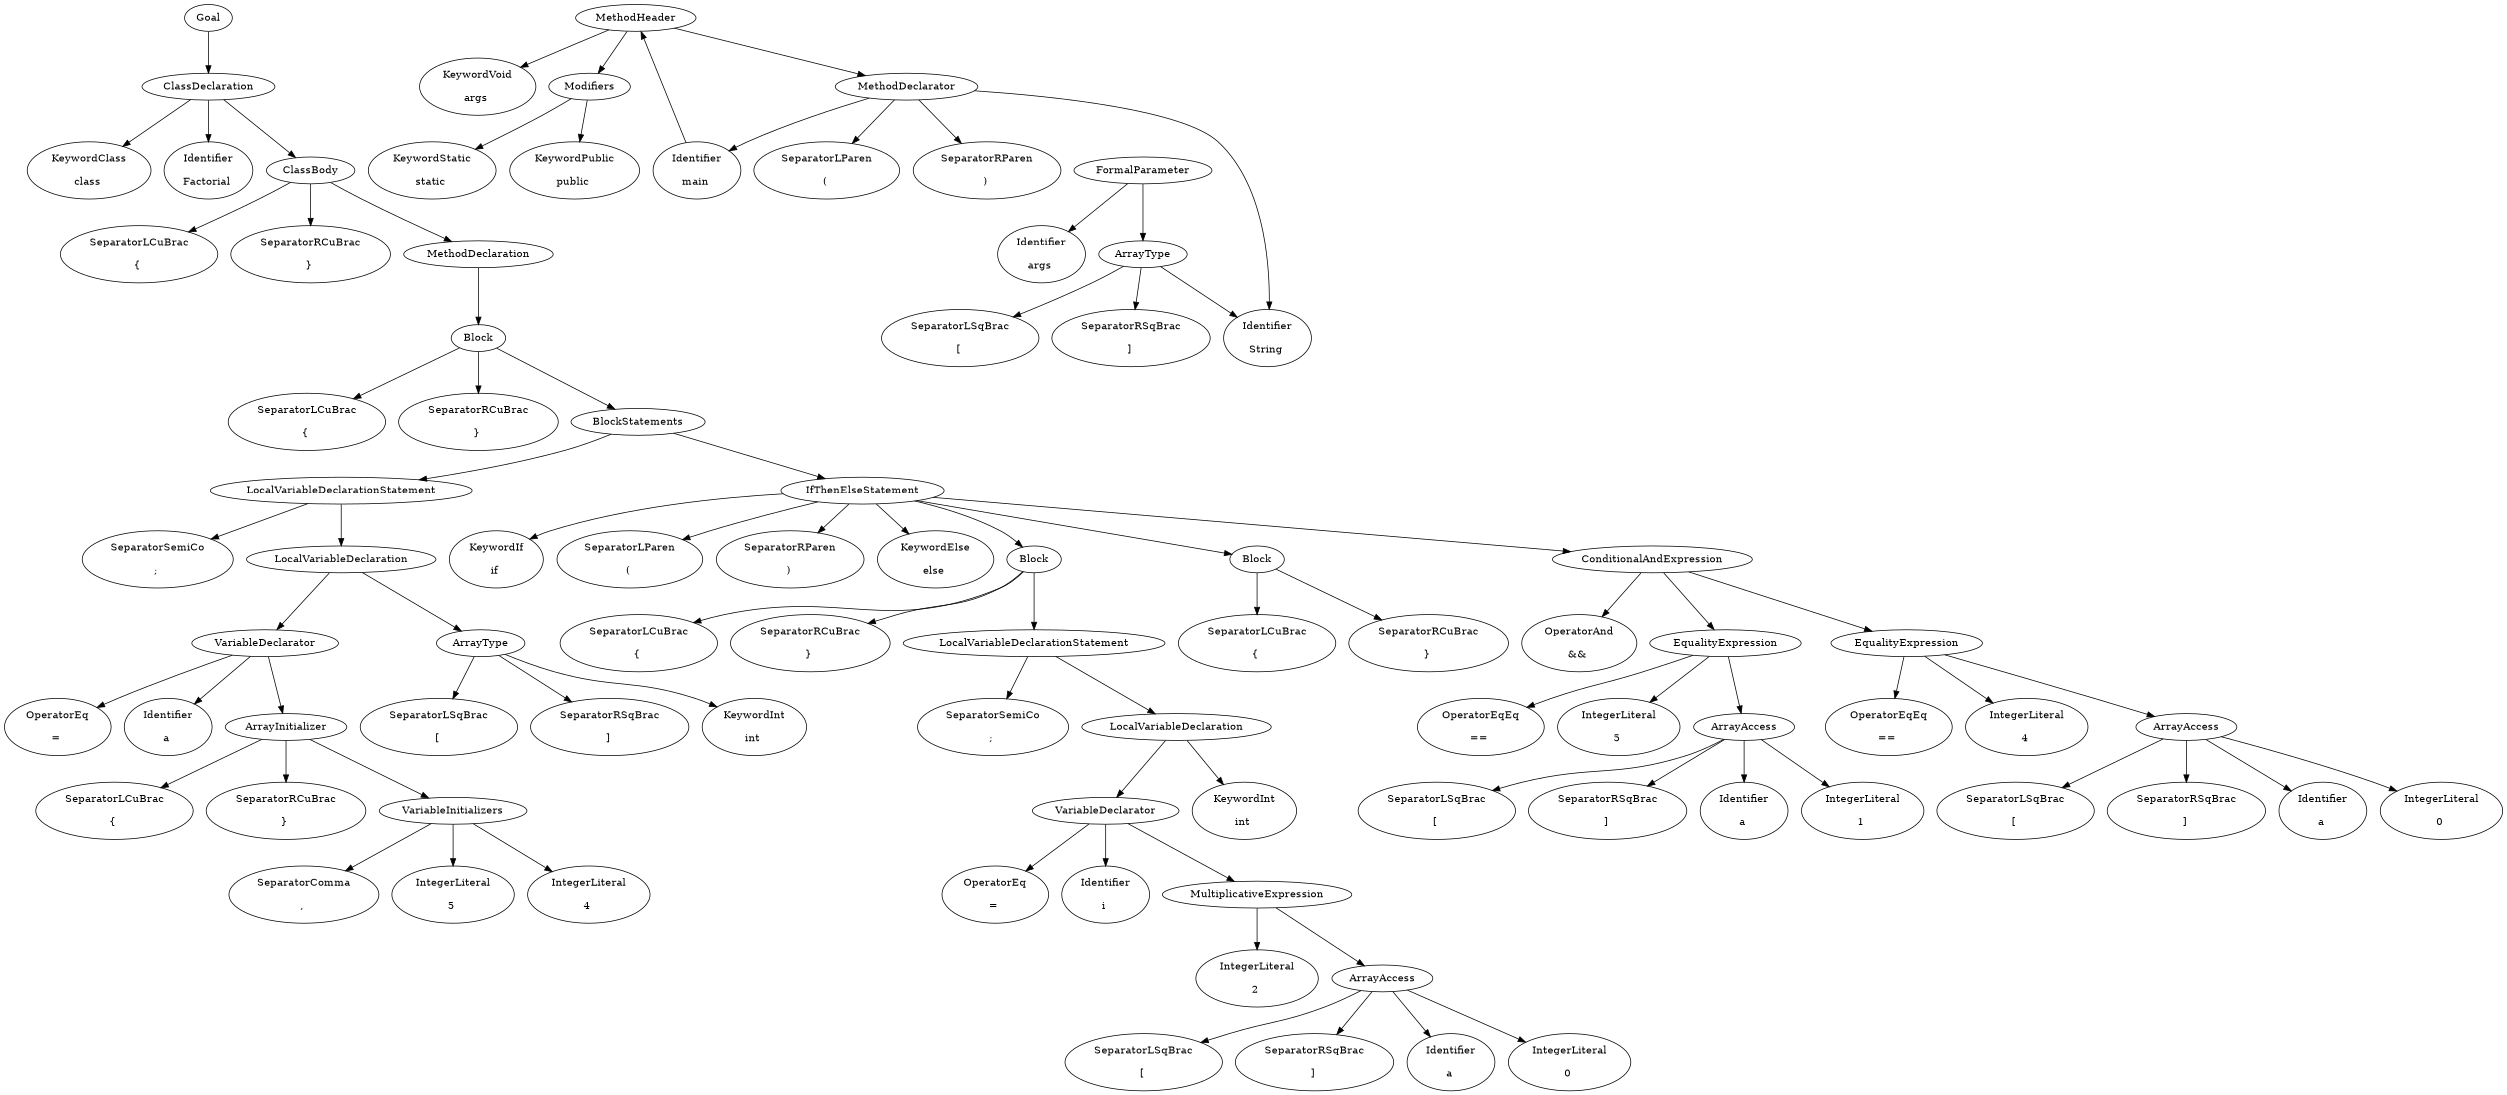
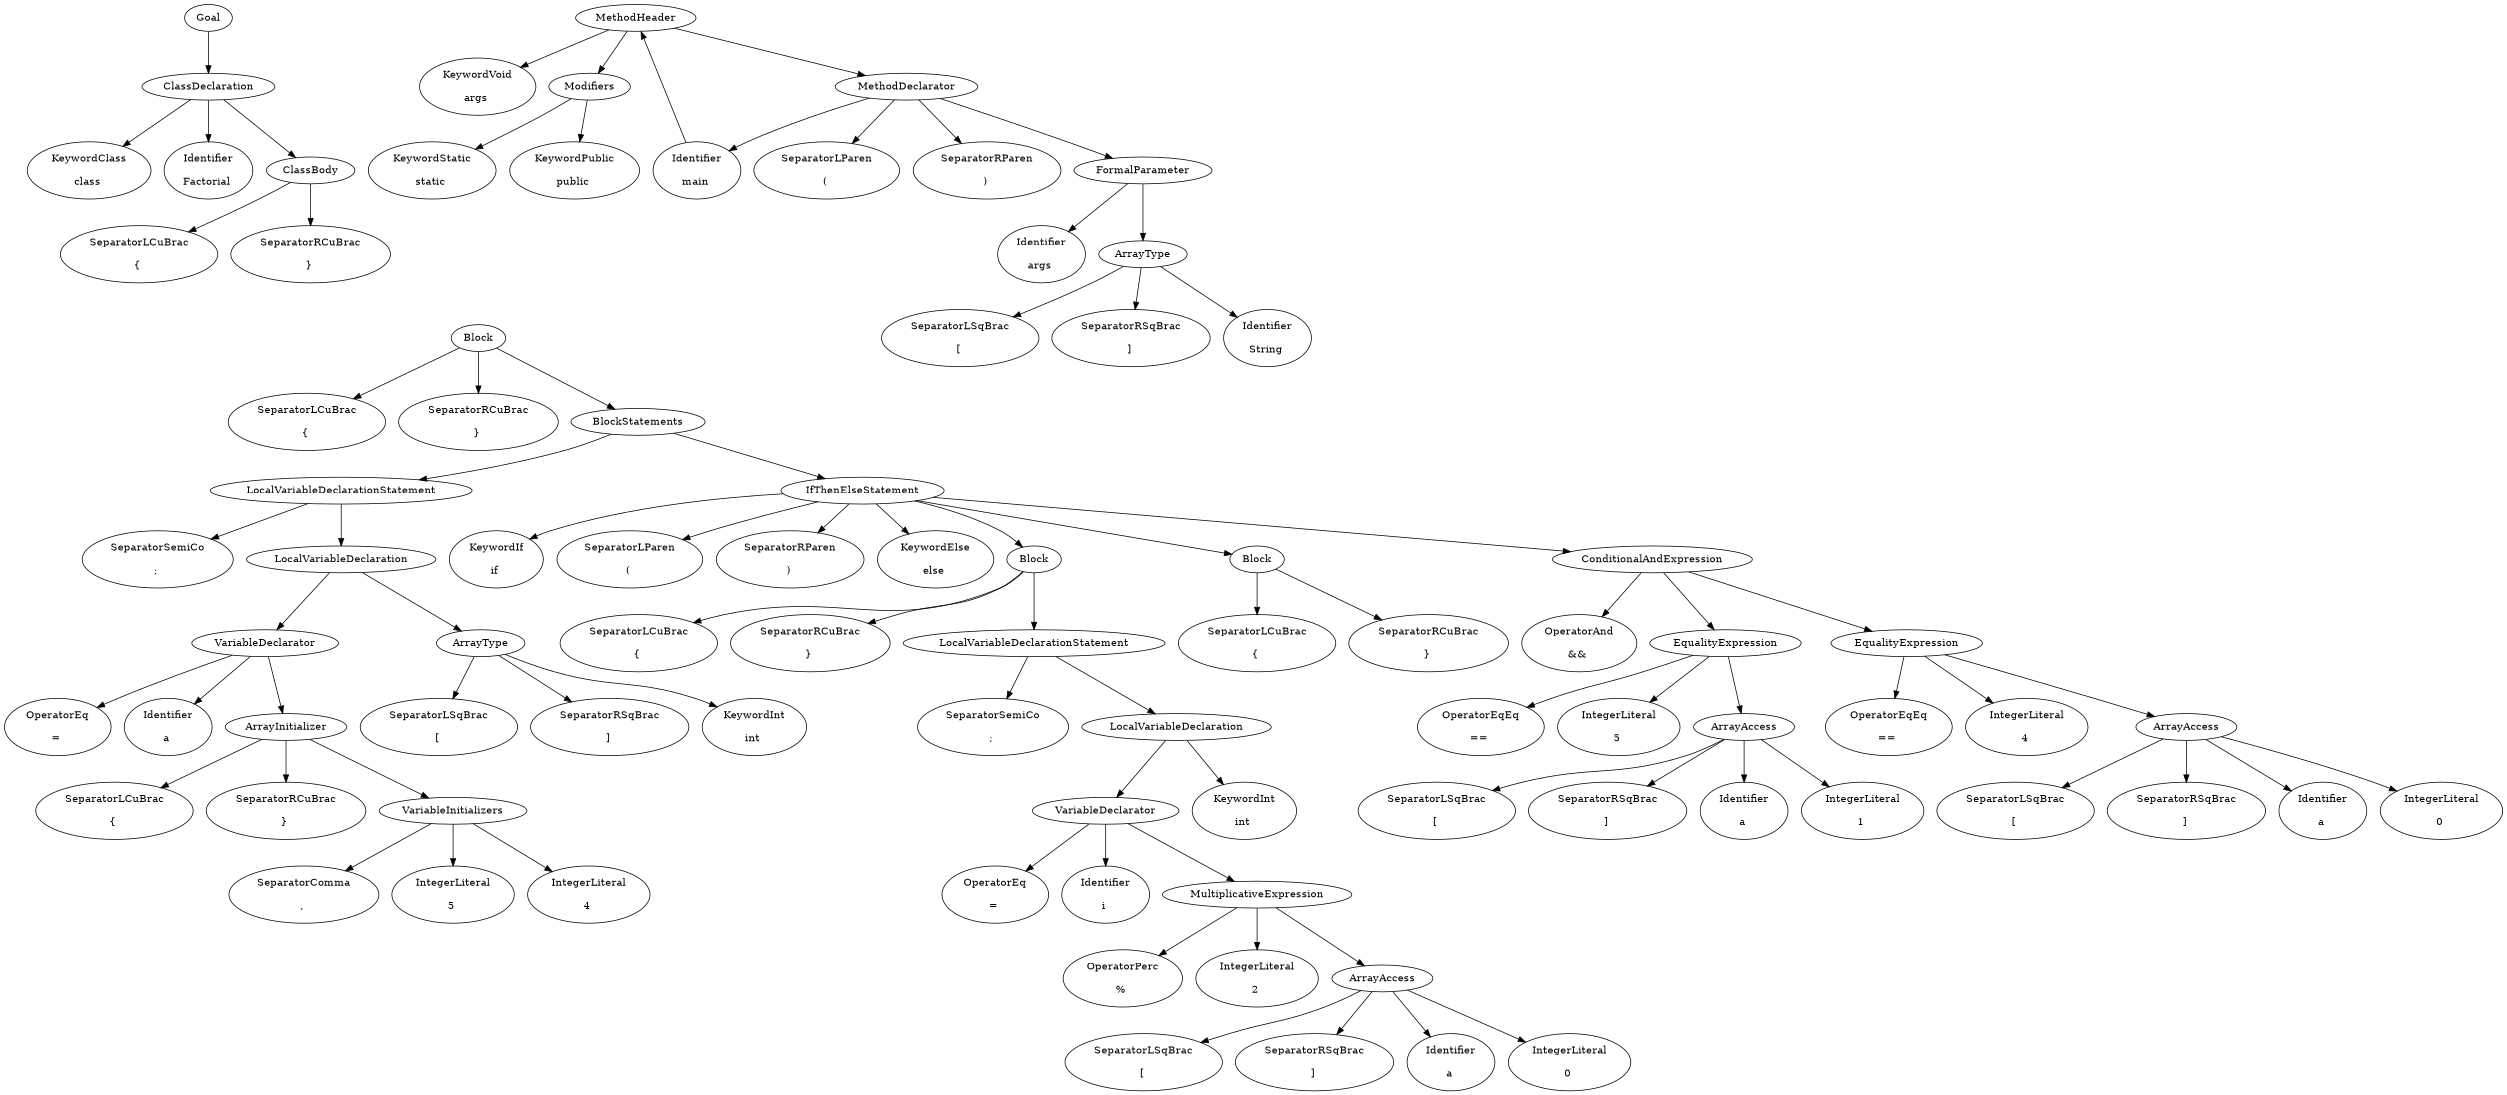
edge "MethodDeclarator" -> "Identifier String": now "MethodDeclarator" -> "FormalParameter"
node "MethodDeclaration": removed
node "OperatorPerc %": added
